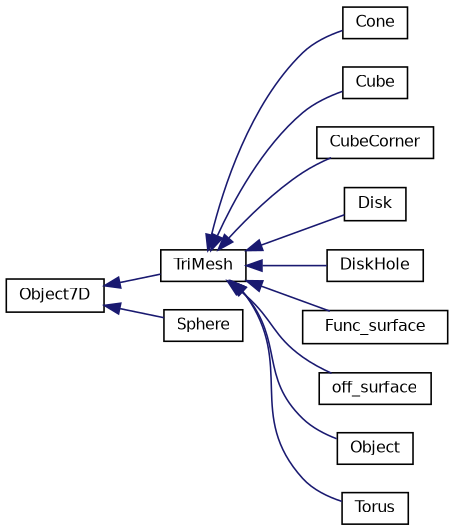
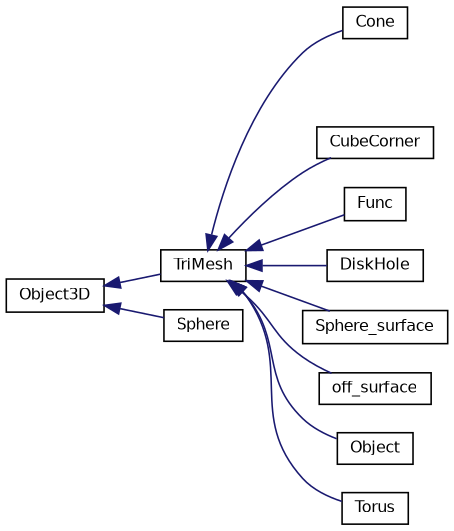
node "Cube": removed
node "Disk": label "Disk" -> "Func"
node "Object7D": label "Object7D" -> "Object3D"
node "Func_surface": label "Func_surface" -> "Sphere_surface"
